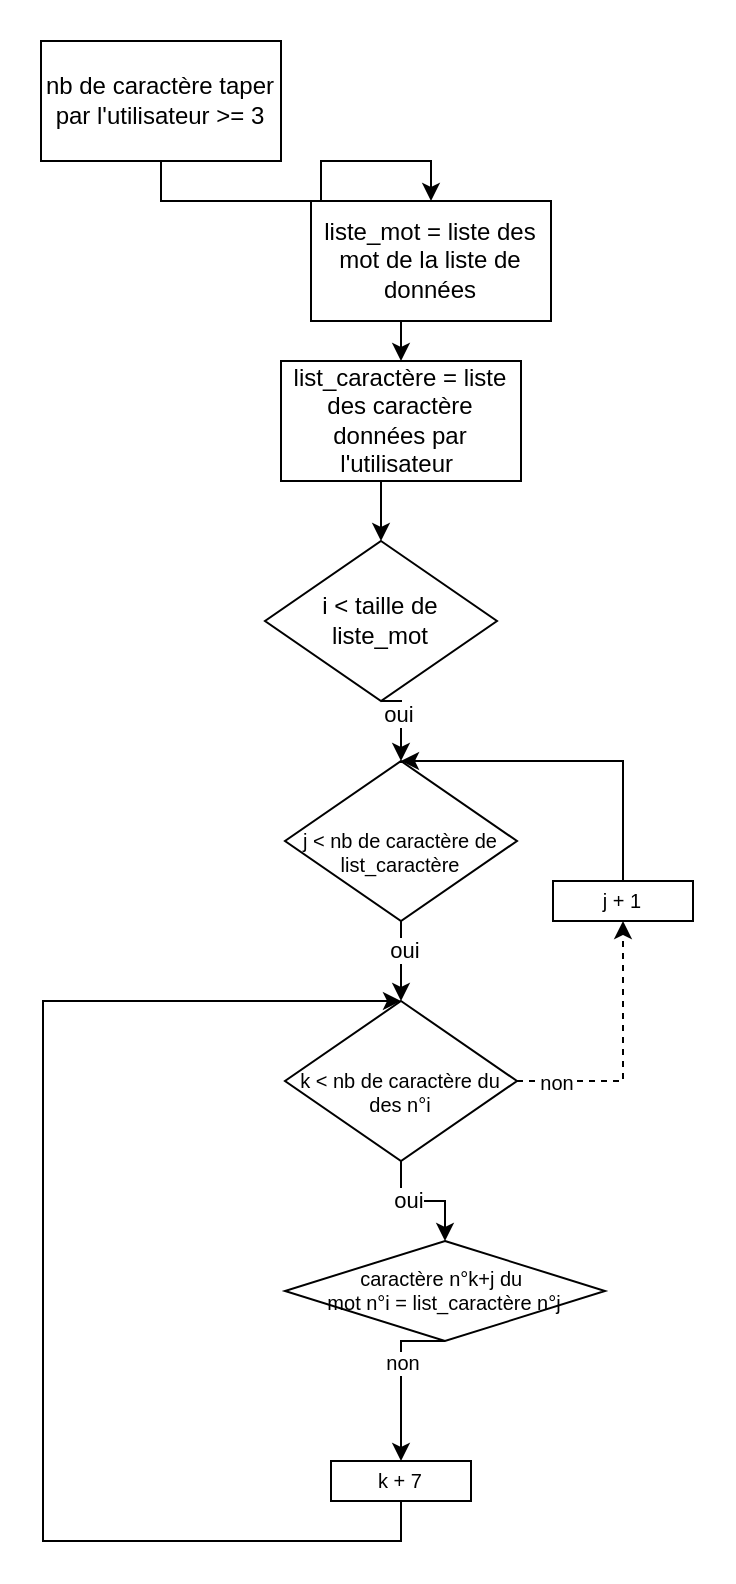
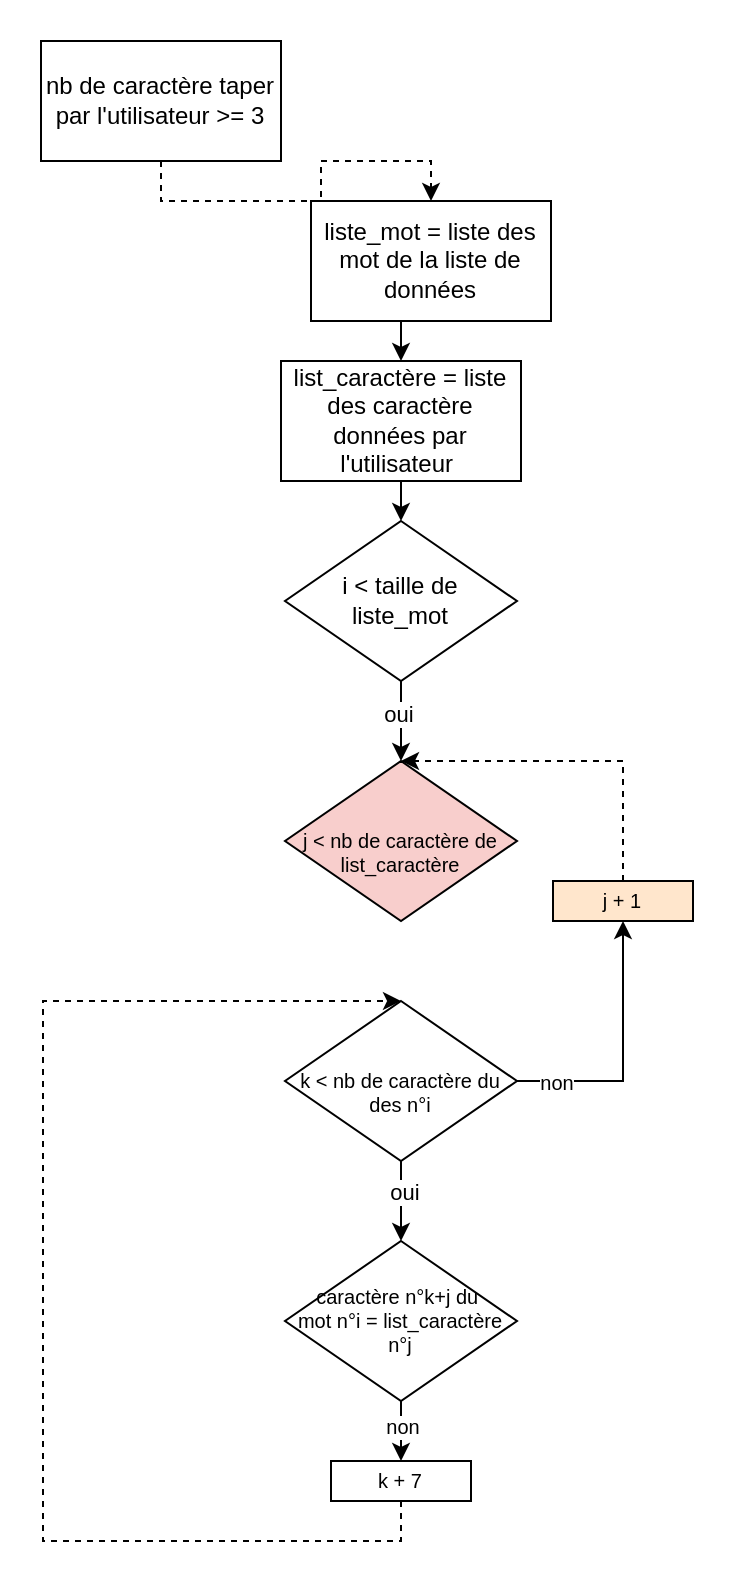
edge "nb de caractère taper par l'utilisateur >= 3" -> "liste_mot = liste des mot de la liste de données": style solid -> dashed
node "i < taille de liste_mot": moved (381, 621) -> (401, 601)
edge "j + 1" -> "j < nb de caractère de list_caractère": style solid -> dashed
node "j < nb de caractère de list_caractère": fillcolor #ffffff -> #f8cecc
node "j + 1": fillcolor #ffffff -> #ffe6cc
edge "j < nb de caractère de list_caractère" -> "k < nb de caractère du des n°i": removed, label "oui"
edge "k < nb de caractère du des n°i" -> "j + 1": style dashed -> solid
node "caractère n°k+j du mot n°i = list_caractère n°j": size 320x100 -> 232x160
edge "k + 7" -> "k < nb de caractère du des n°i": style solid -> dashed
